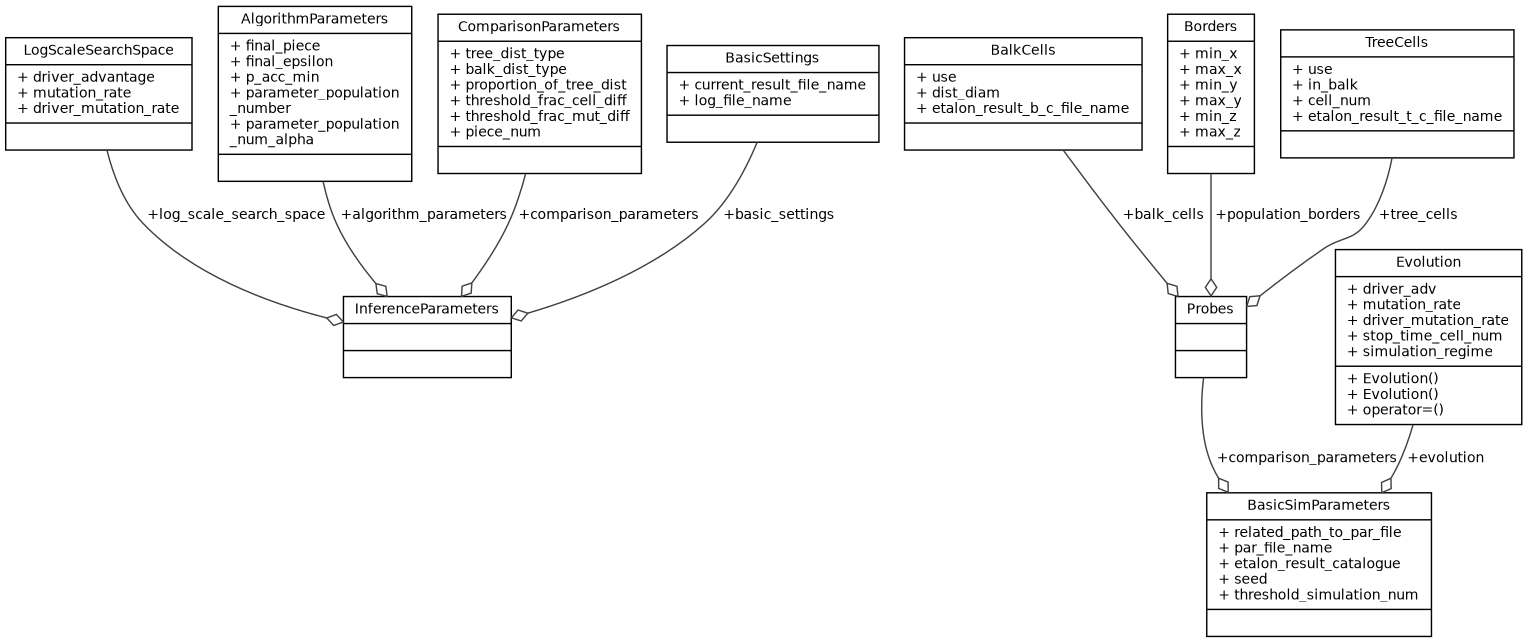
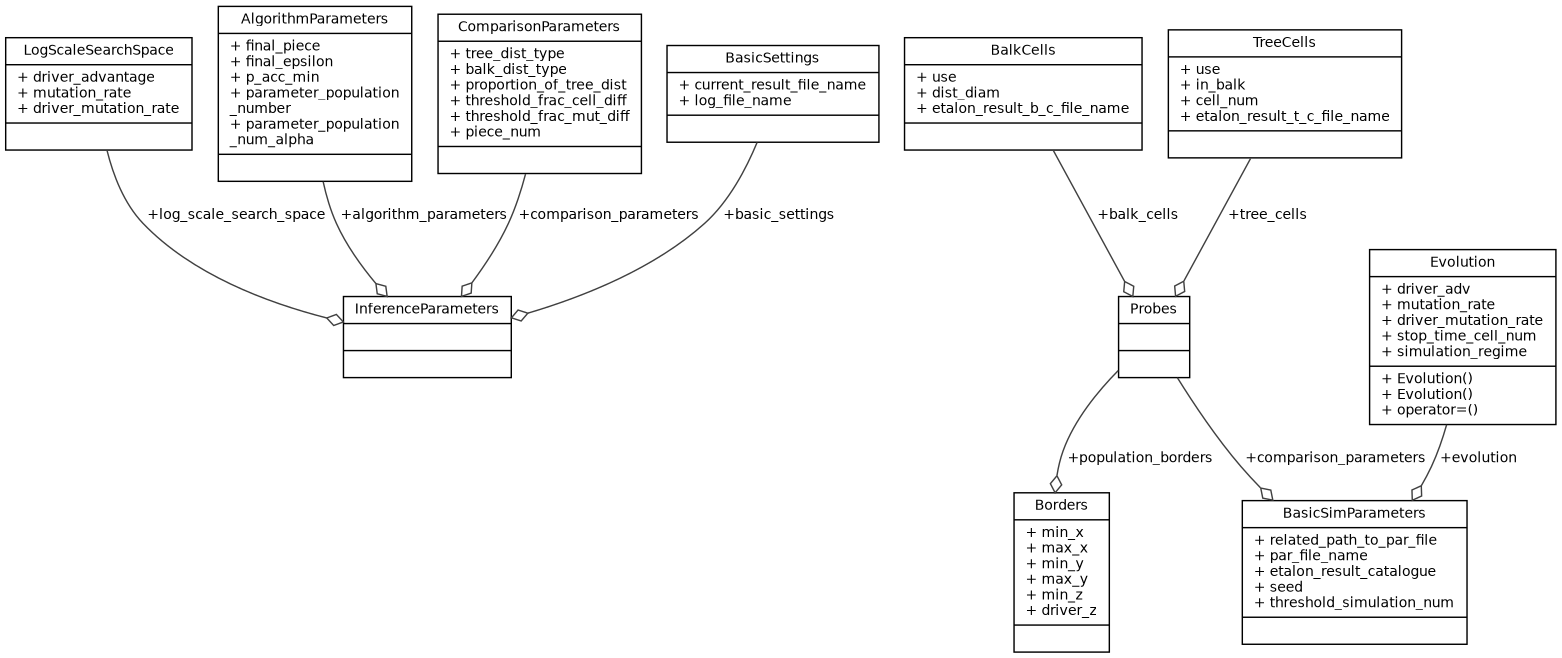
node "Borders": text "+ max_z" -> "+ driver_z"
edge "Borders" -> "Probes": reversed
